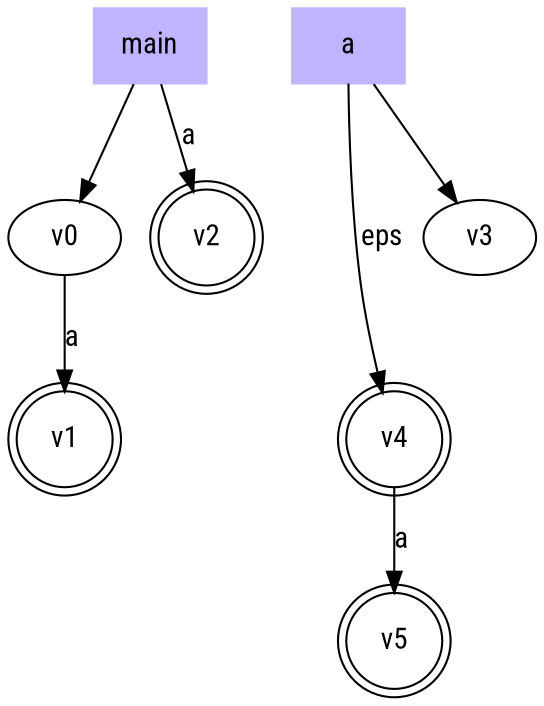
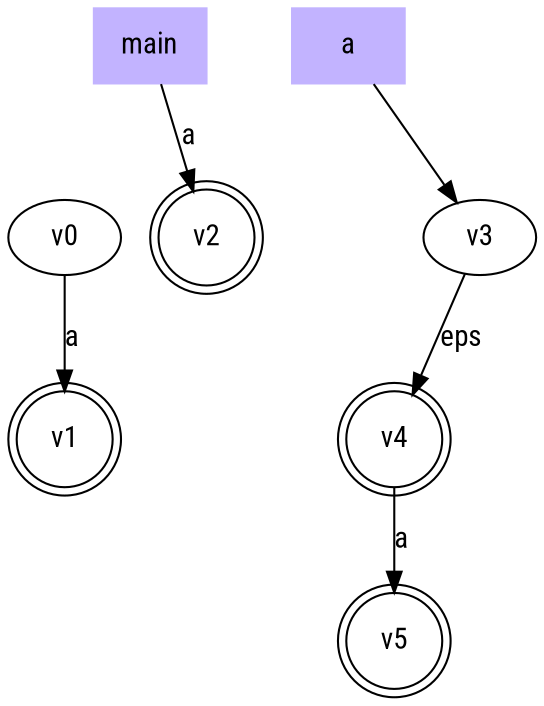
edge "main" -> "v0": removed
edge "a" -> "v4": now "v3" -> "v4"
